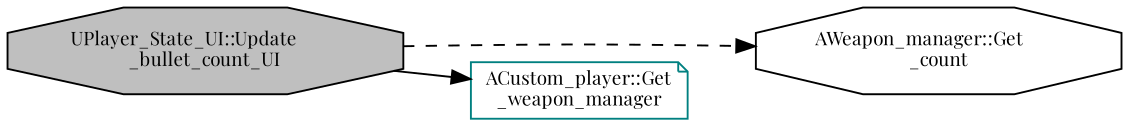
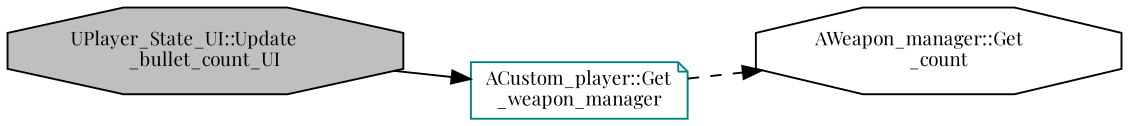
edge "UPlayer_State_UI::Update _bullet_count_UI" -> "AWeapon_manager::Get _count": now "ACustom_player::Get _weapon_manager" -> "AWeapon_manager::Get _count"
